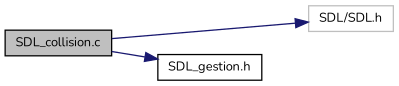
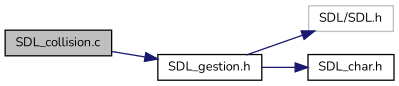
edge "SDL_collision.c" -> "SDL/SDL.h": now "SDL_gestion.h" -> "SDL/SDL.h"
node "SDL_char.h": added
